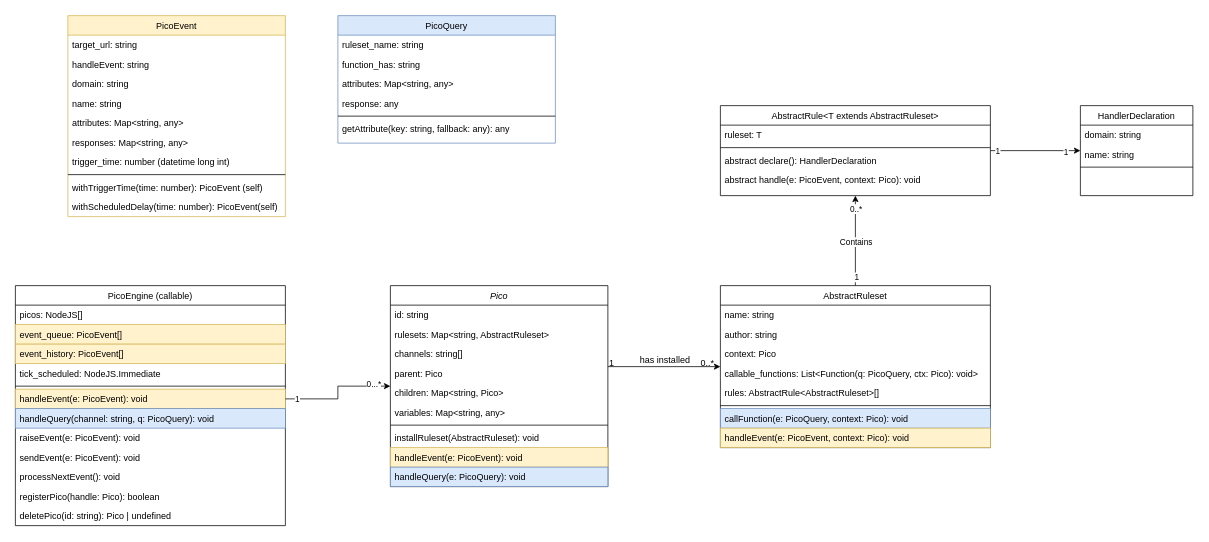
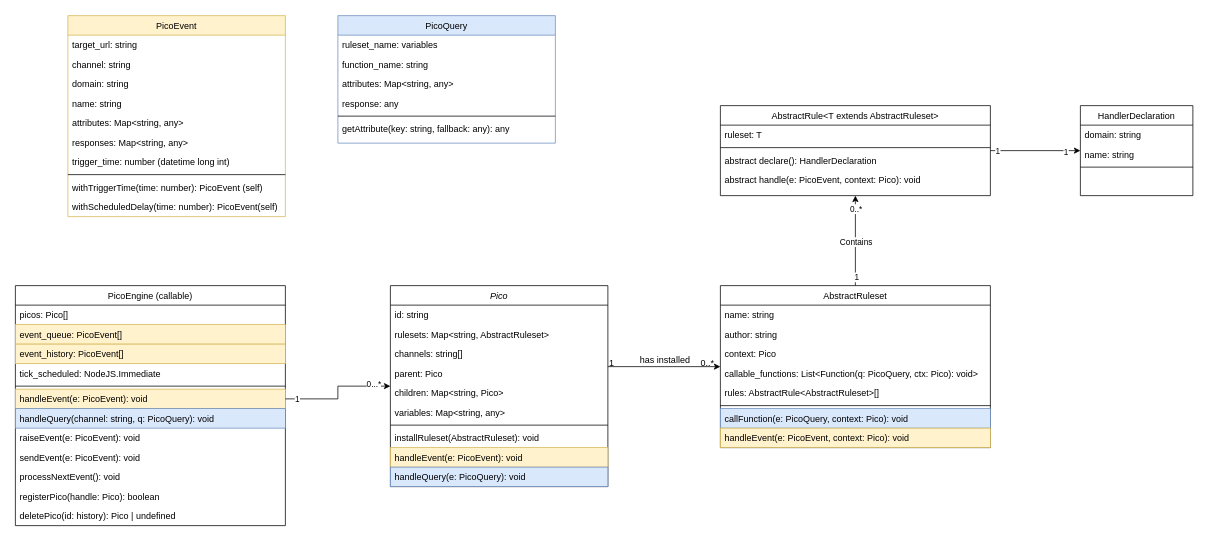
node "ruleset_name: string": label "ruleset_name: string" -> "ruleset_name: variables"
node "handleEvent: string": label "handleEvent: string" -> "channel: string"
node "function_has: string": label "function_has: string" -> "function_name: string"
node "picos: NodeJS[]": label "picos: NodeJS[]" -> "picos: Pico[]"
node "deletePico(id: string): Pico | undefined": label "deletePico(id: string): Pico | undefined" -> "deletePico(id: history): Pico | undefined"
